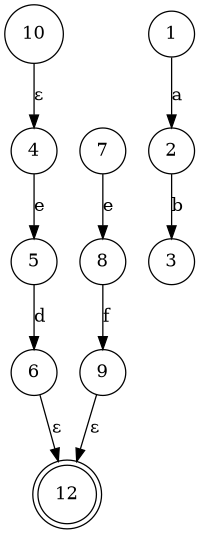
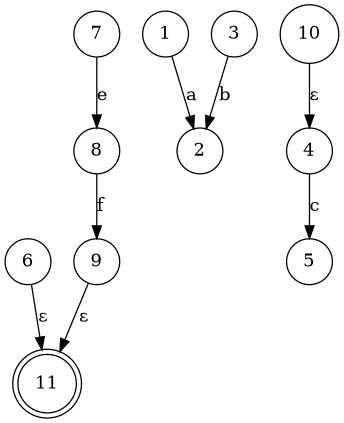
edge "2" -> "3": reversed
edge "4" -> "5": label "e" -> "c"
edge "5" -> "6": removed, label "d"
node "12": label "12" -> "11"
